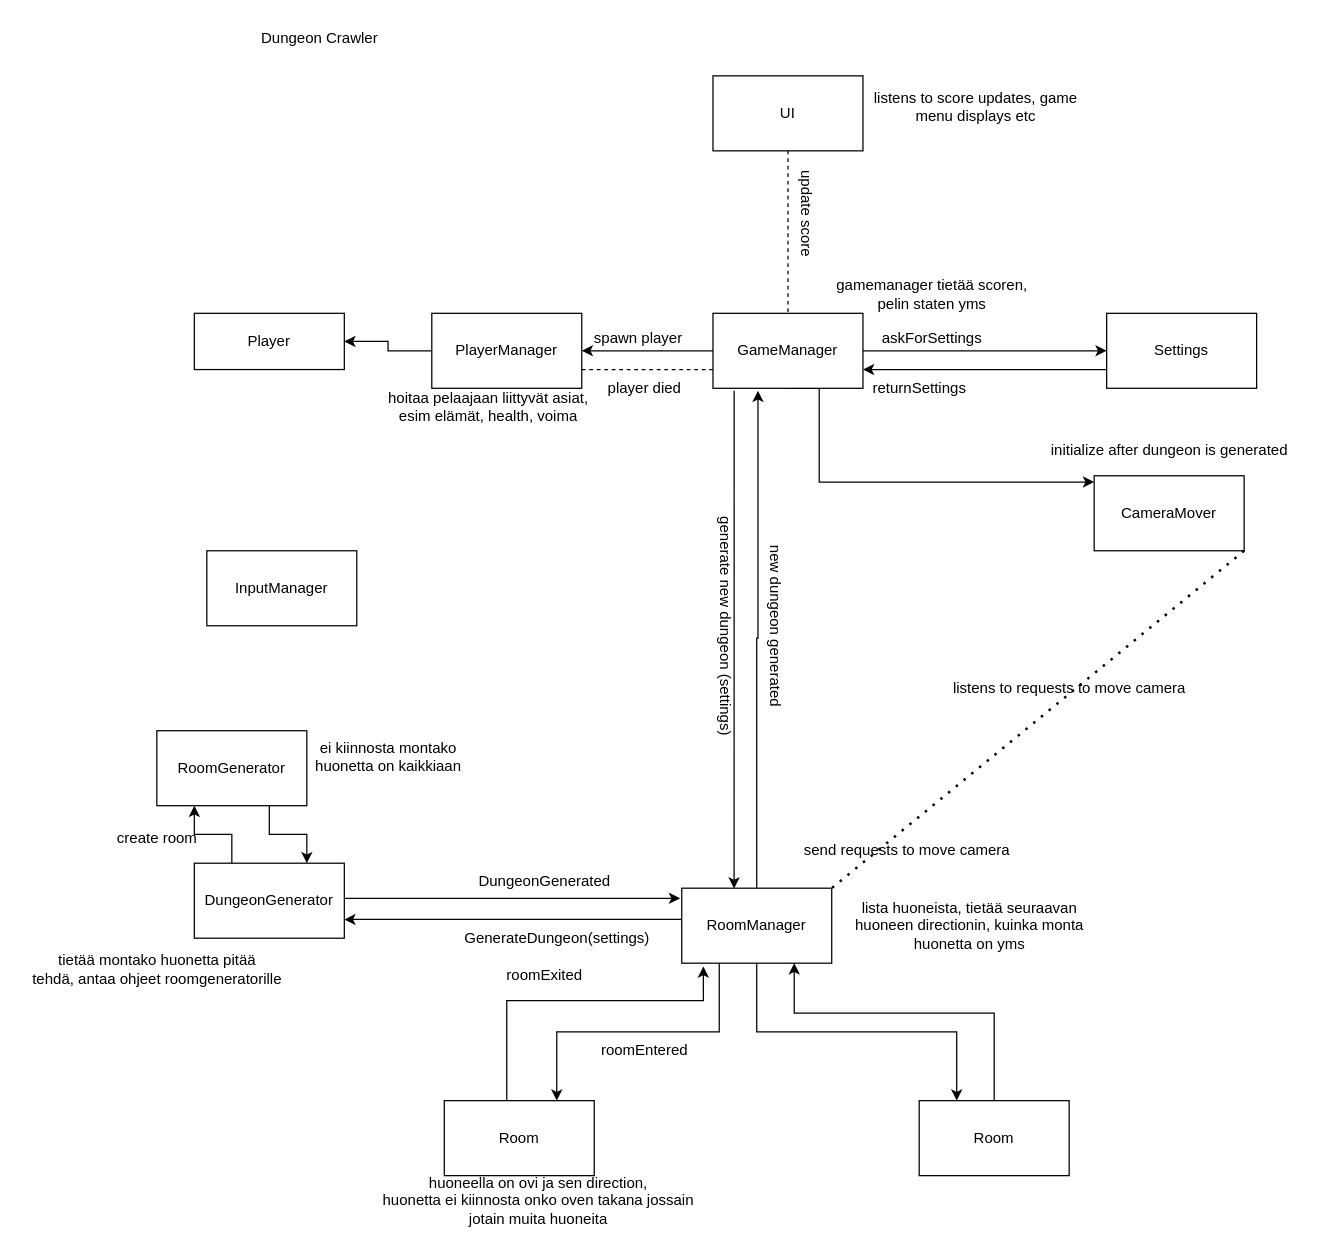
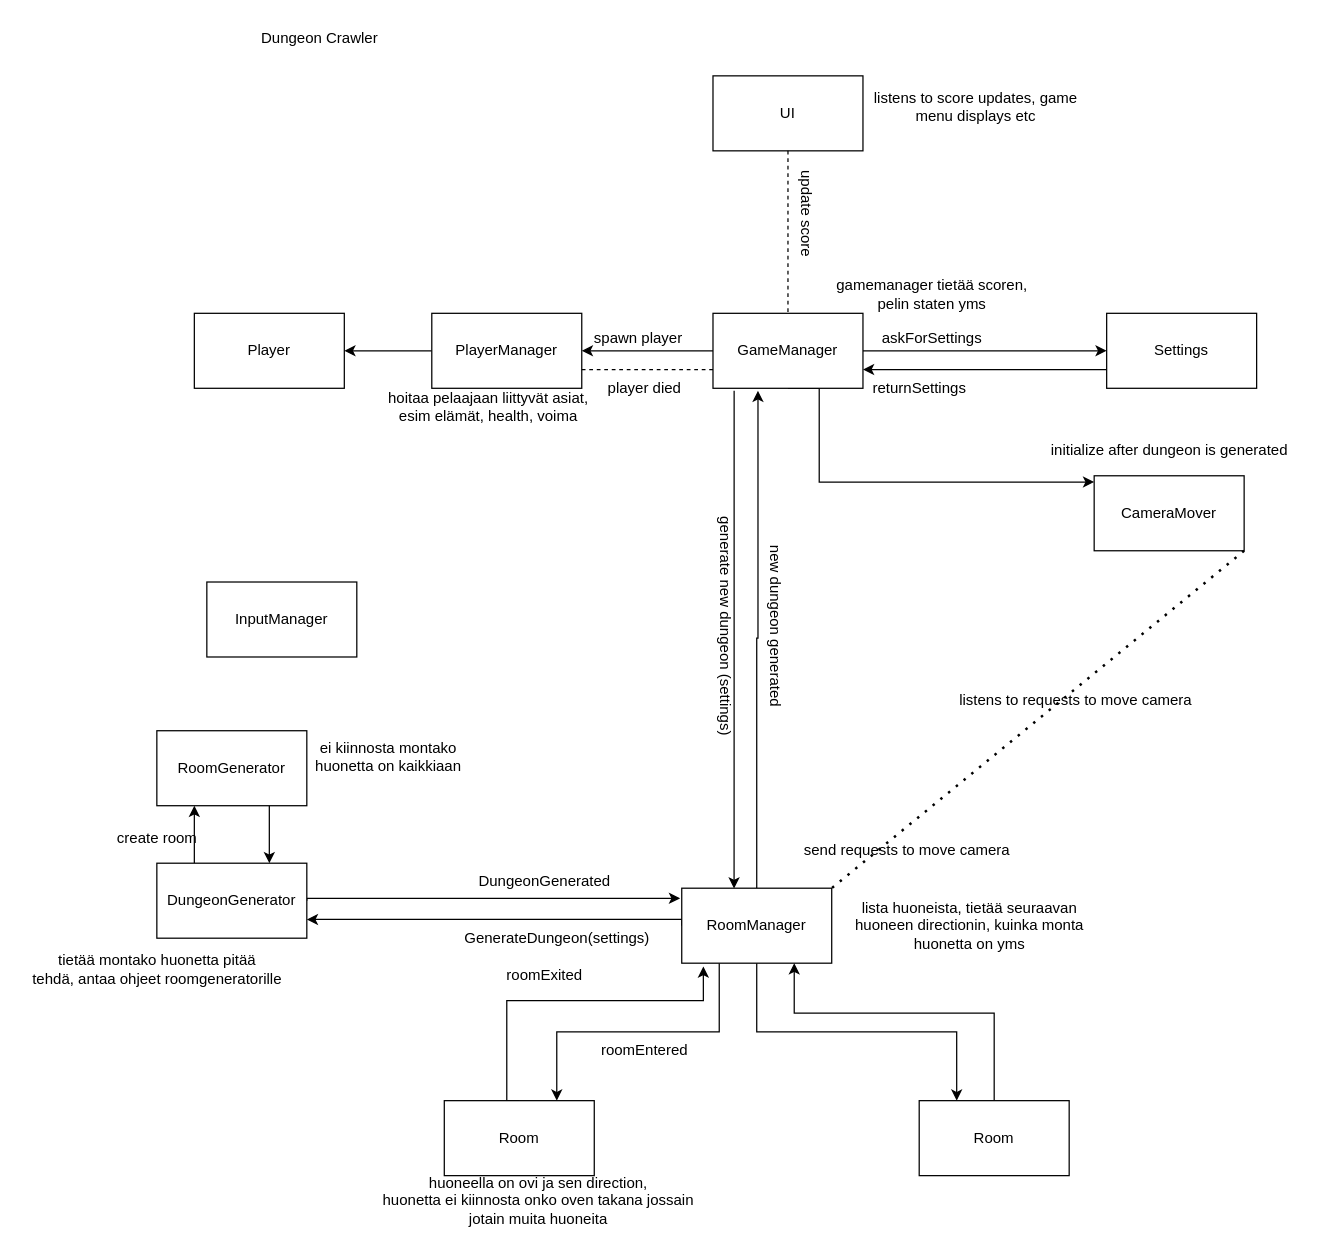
node "Player": size 150x56 -> 150x75
node "InputManager": moved (282, 588) -> (282, 619)
node "listens to requests to move camera": moved (1069, 688) -> (1076, 701)
node "DungeonGenerator": moved (269, 901) -> (232, 901)
